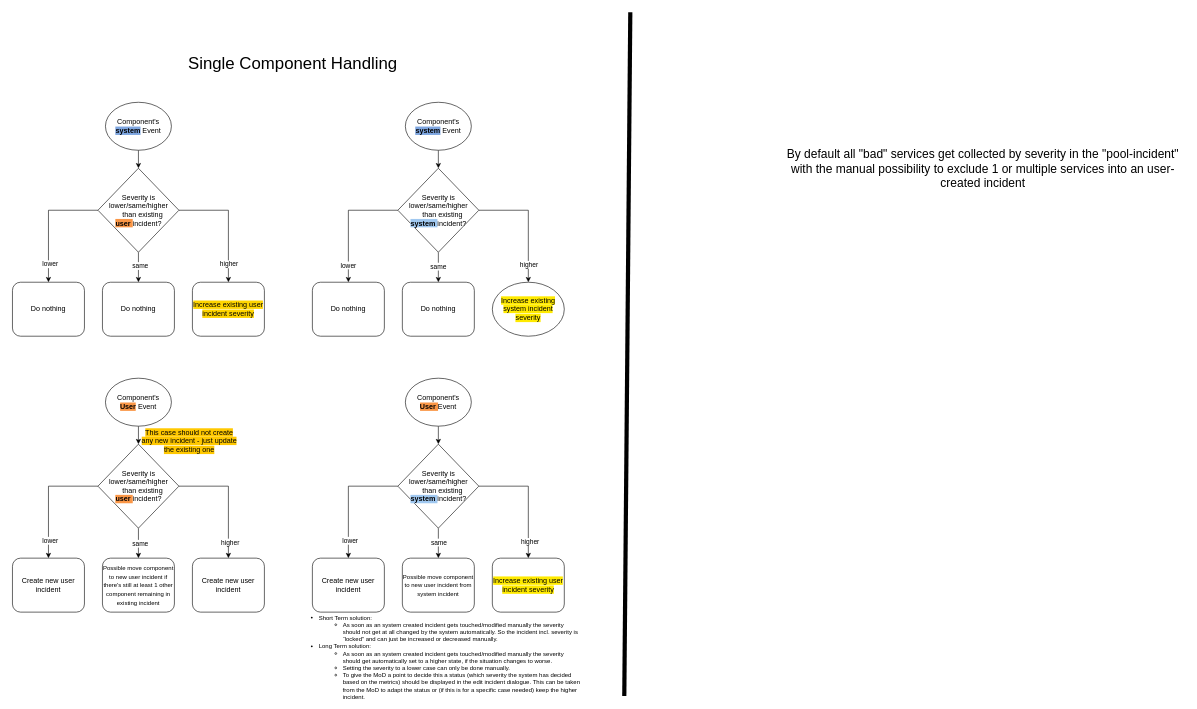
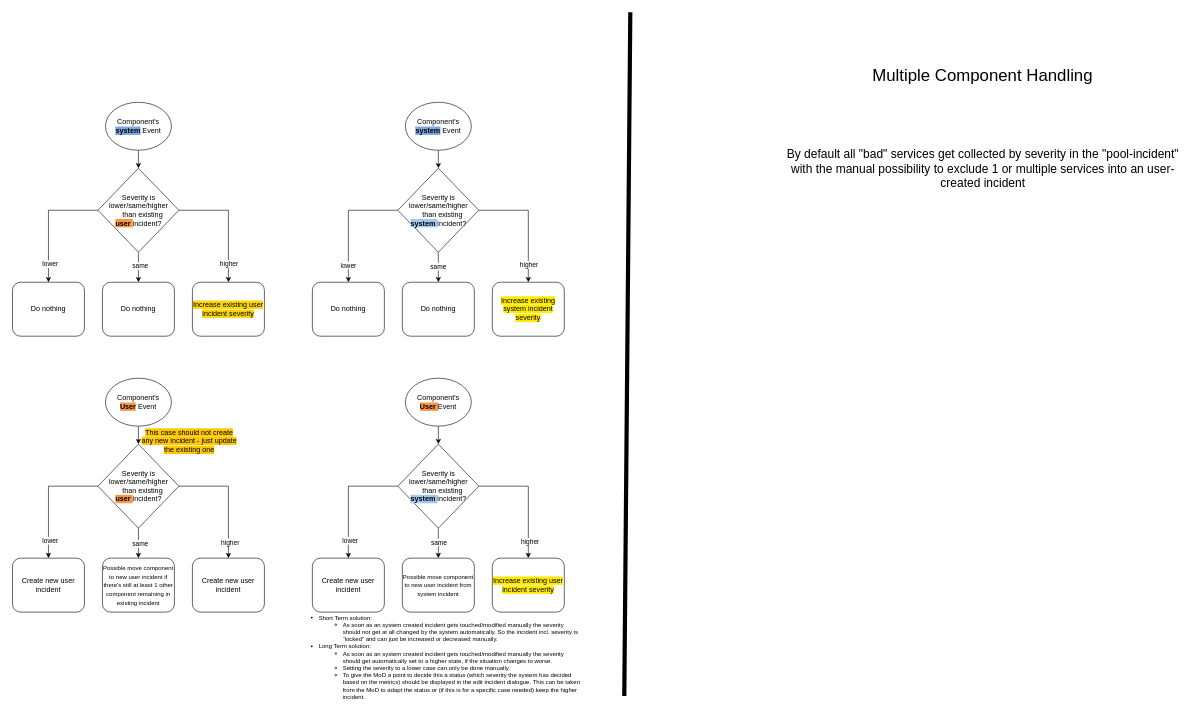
node "Single Component Handling": removed
node "Multiple Component Handling": added
node "Increase existing system incident severity": shape ellipse -> rounded rectangle
